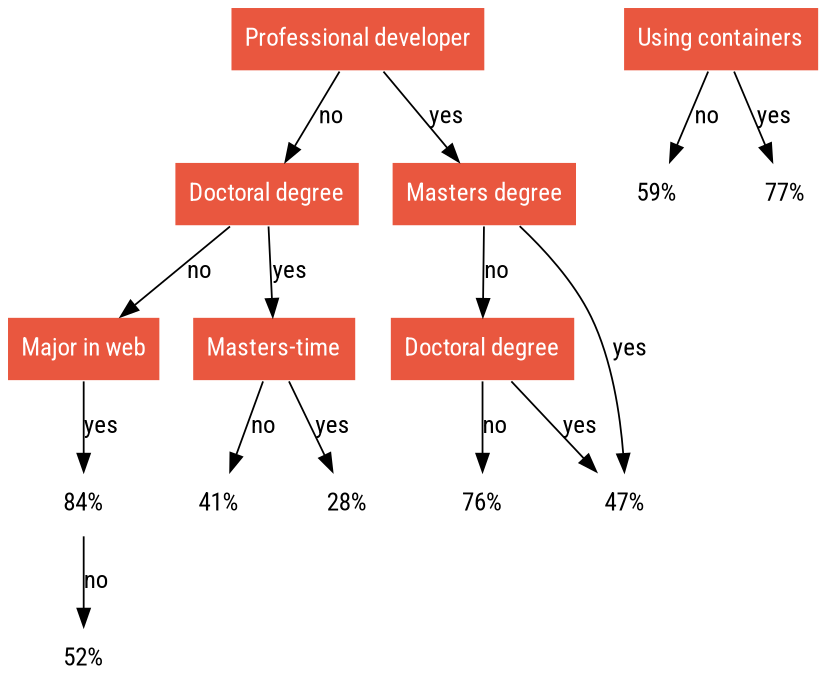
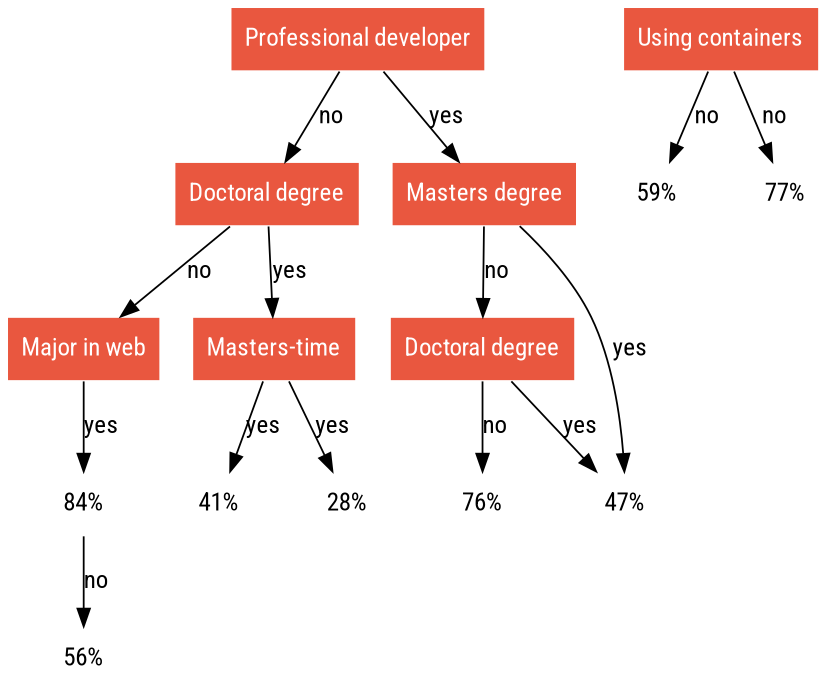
edge "Using containers" -> "77%": label "yes" -> "no"
edge "Masters-time" -> "41%": label "no" -> "yes"
node "52%": label "52%" -> "56%"
